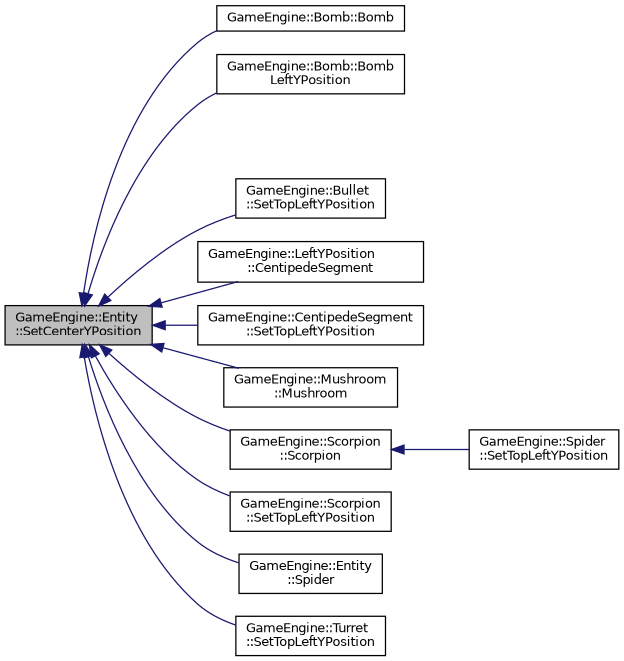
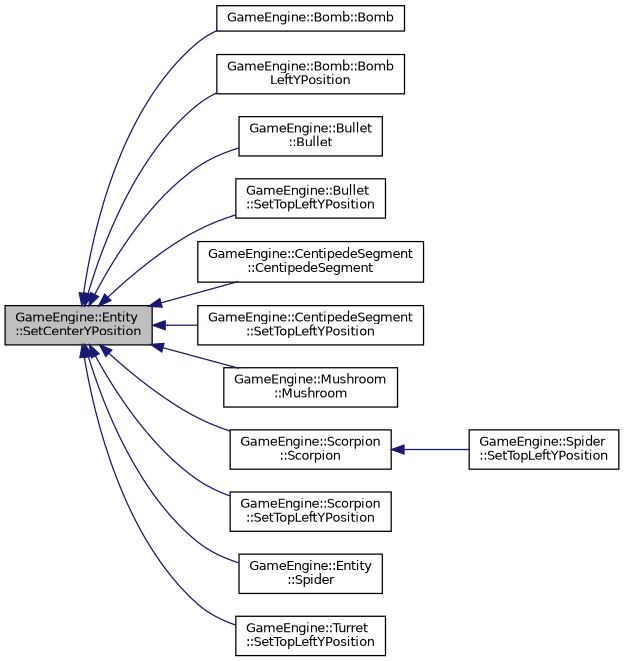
node "GameEngine::Bullet ::Bullet": added
node "GameEngine::LeftYPosition ::CentipedeSegment": label "GameEngine::LeftYPosition ::CentipedeSegment" -> "GameEngine::CentipedeSegment ::CentipedeSegment"
